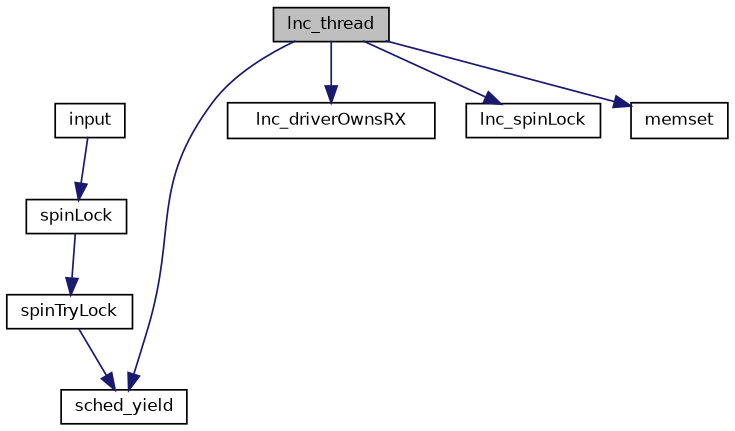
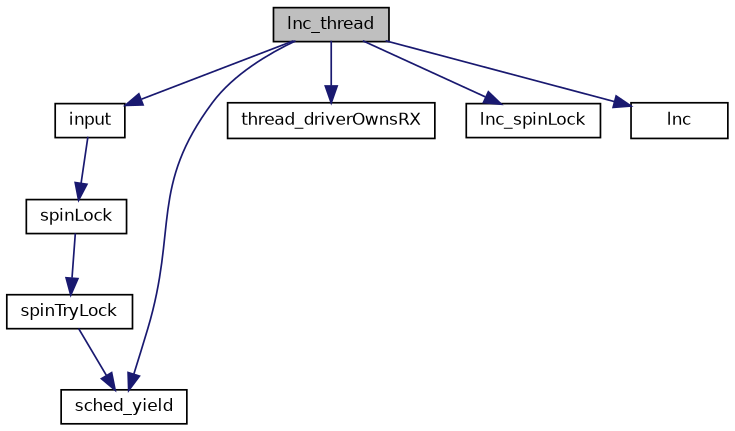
edge "lnc_thread" -> "input": added
node "lnc_driverOwnsRX": label "lnc_driverOwnsRX" -> "thread_driverOwnsRX"
node "memset": label "memset" -> "lnc"
